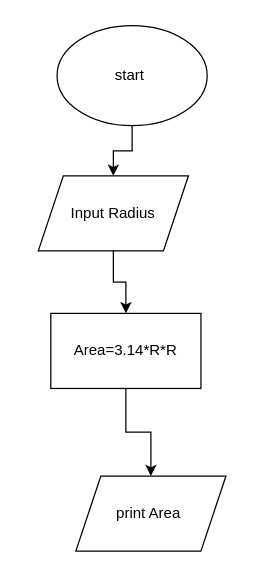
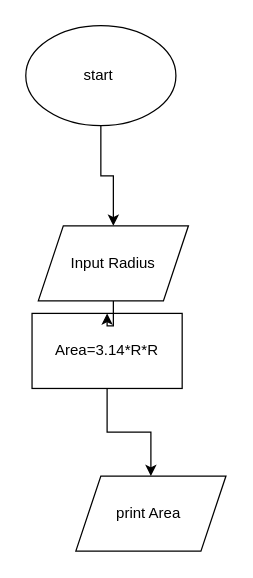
node "start": moved (132, 76) -> (101, 76)
node "Input Radius": moved (113, 213) -> (113, 263)
node "Area=3.14*R*R": moved (126, 351) -> (107, 351)
